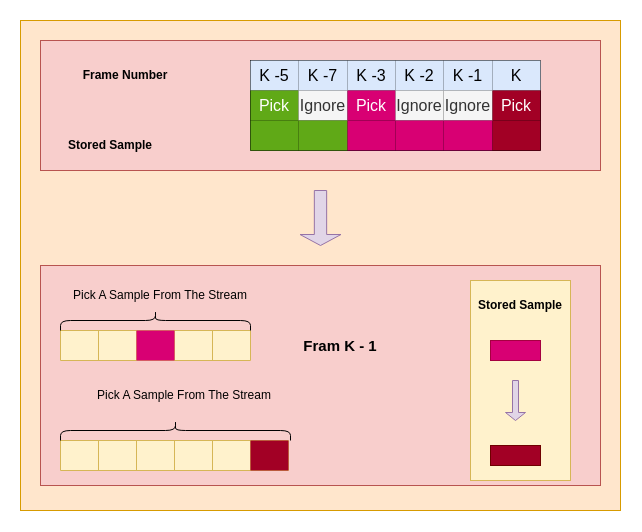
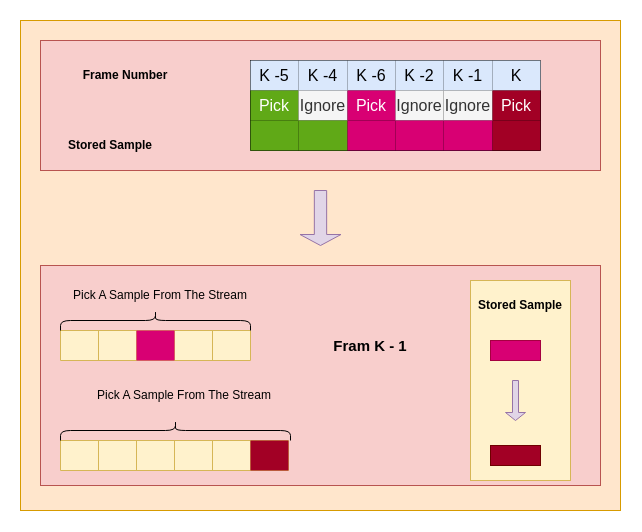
node "K -7": label "K -7" -> "K -4"
node "K -3": label "K -3" -> "K -6"
node "Fram K - 1": moved (341, 346) -> (371, 346)
